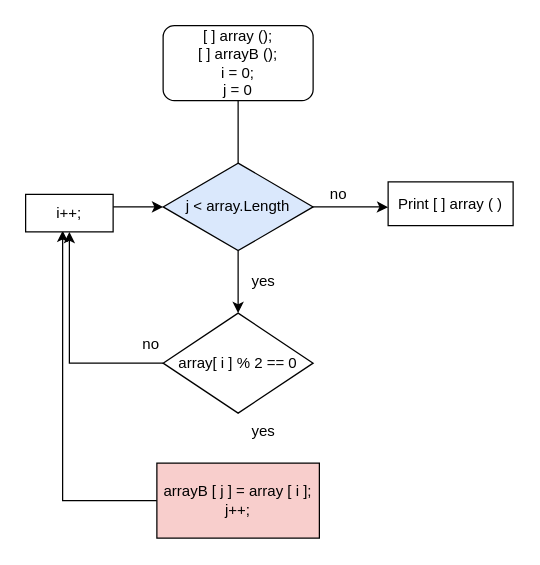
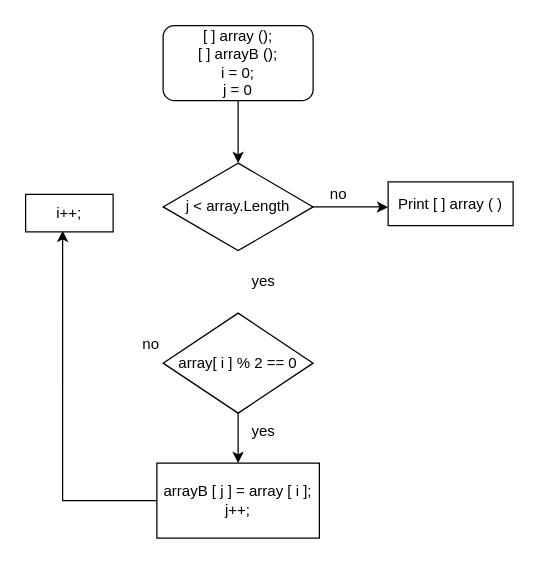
edge "[ ] array (); [ ] arrayB (); i = 0; j = 0" -- "j < array.Length": arrowhead none -> classic
edge "i++;" -> "j < array.Length": removed
node "j < array.Length": fillcolor #dae8fc -> #ffffff
edge "j < array.Length" -> "array[ i ] % 2 == 0": removed
edge "array[ i ] % 2 == 0" -> "i++;": removed
edge "array[ i ] % 2 == 0" -> "arrayB [ j ] = array [ i ]; j++;": added
node "arrayB [ j ] = array [ i ]; j++;": fillcolor #f8cecc -> #ffffff
